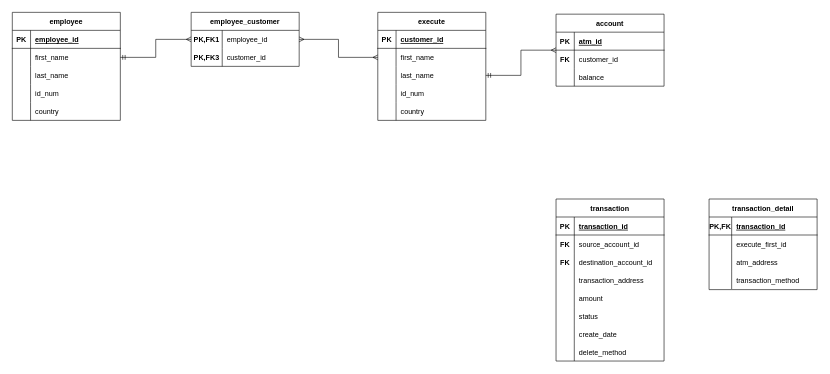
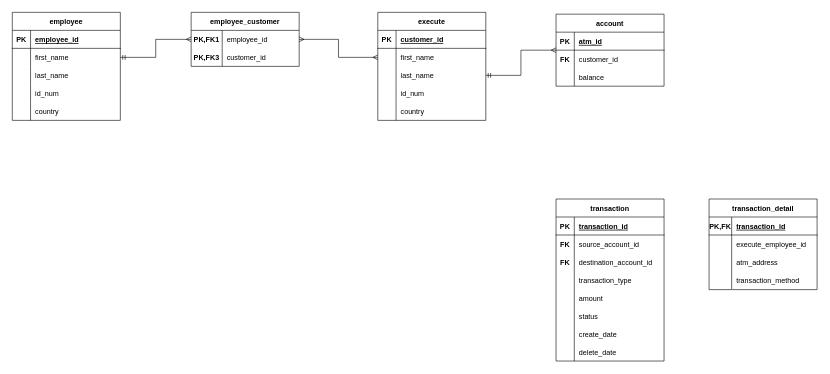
node "execute_first_id": label "execute_first_id" -> "execute_employee_id"
node "transaction_address": label "transaction_address" -> "transaction_type"
node "delete_method": label "delete_method" -> "delete_date"
